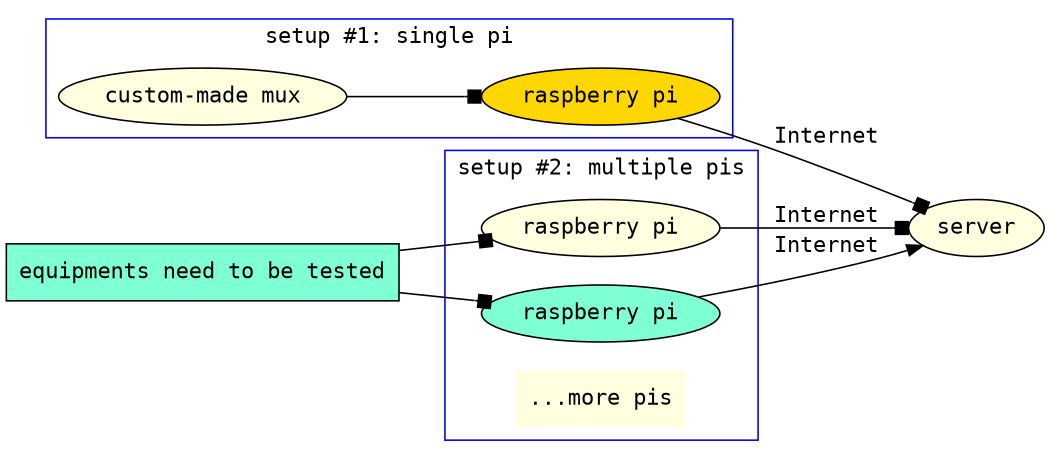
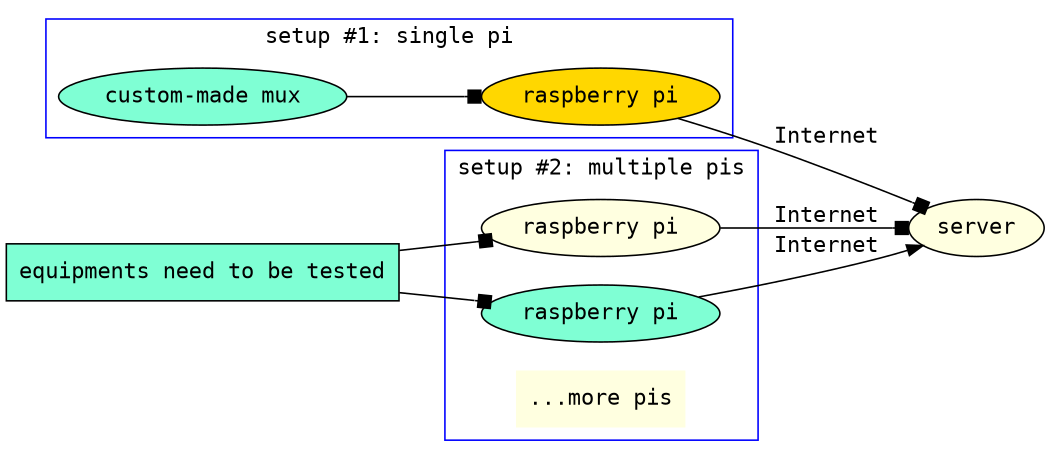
node "custom-made mux": fillcolor lightyellow -> aquamarine
